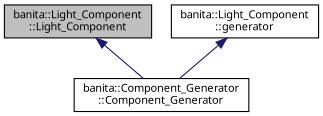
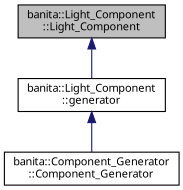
edge "banita::Component_Generator ::Component_Generator" -> "banita::Light_Component ::Light_Component": now "banita::Light_Component ::generator" -> "banita::Light_Component ::Light_Component"
